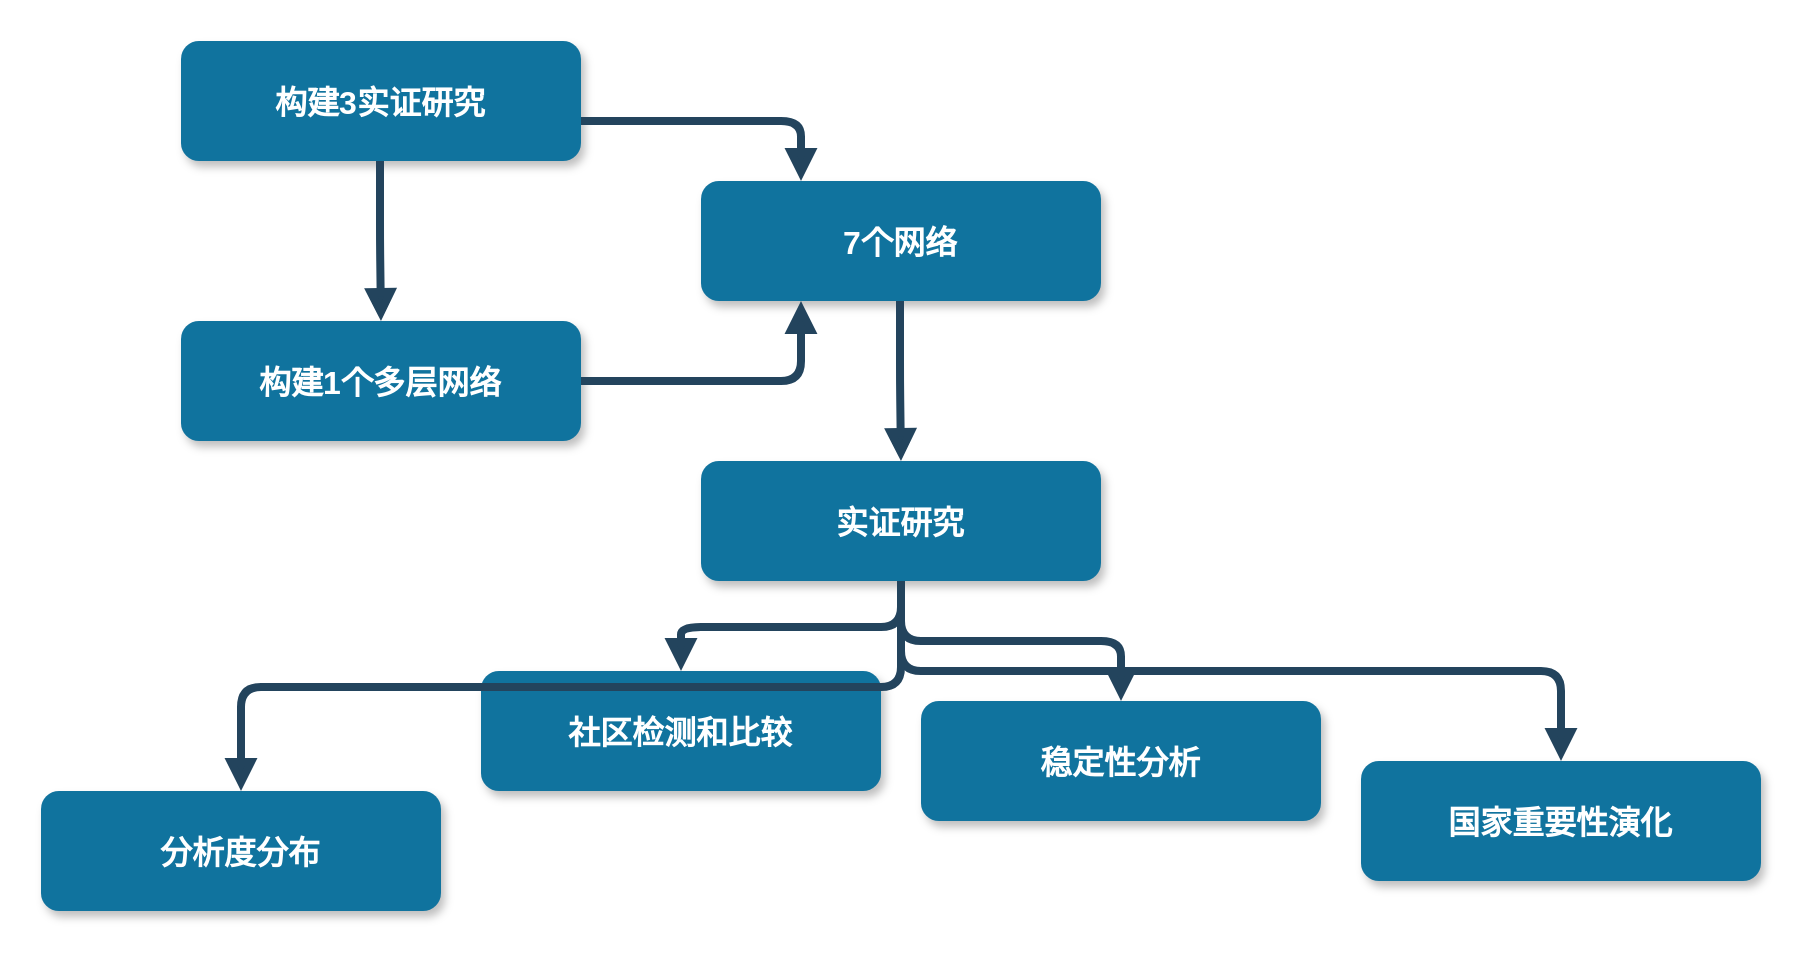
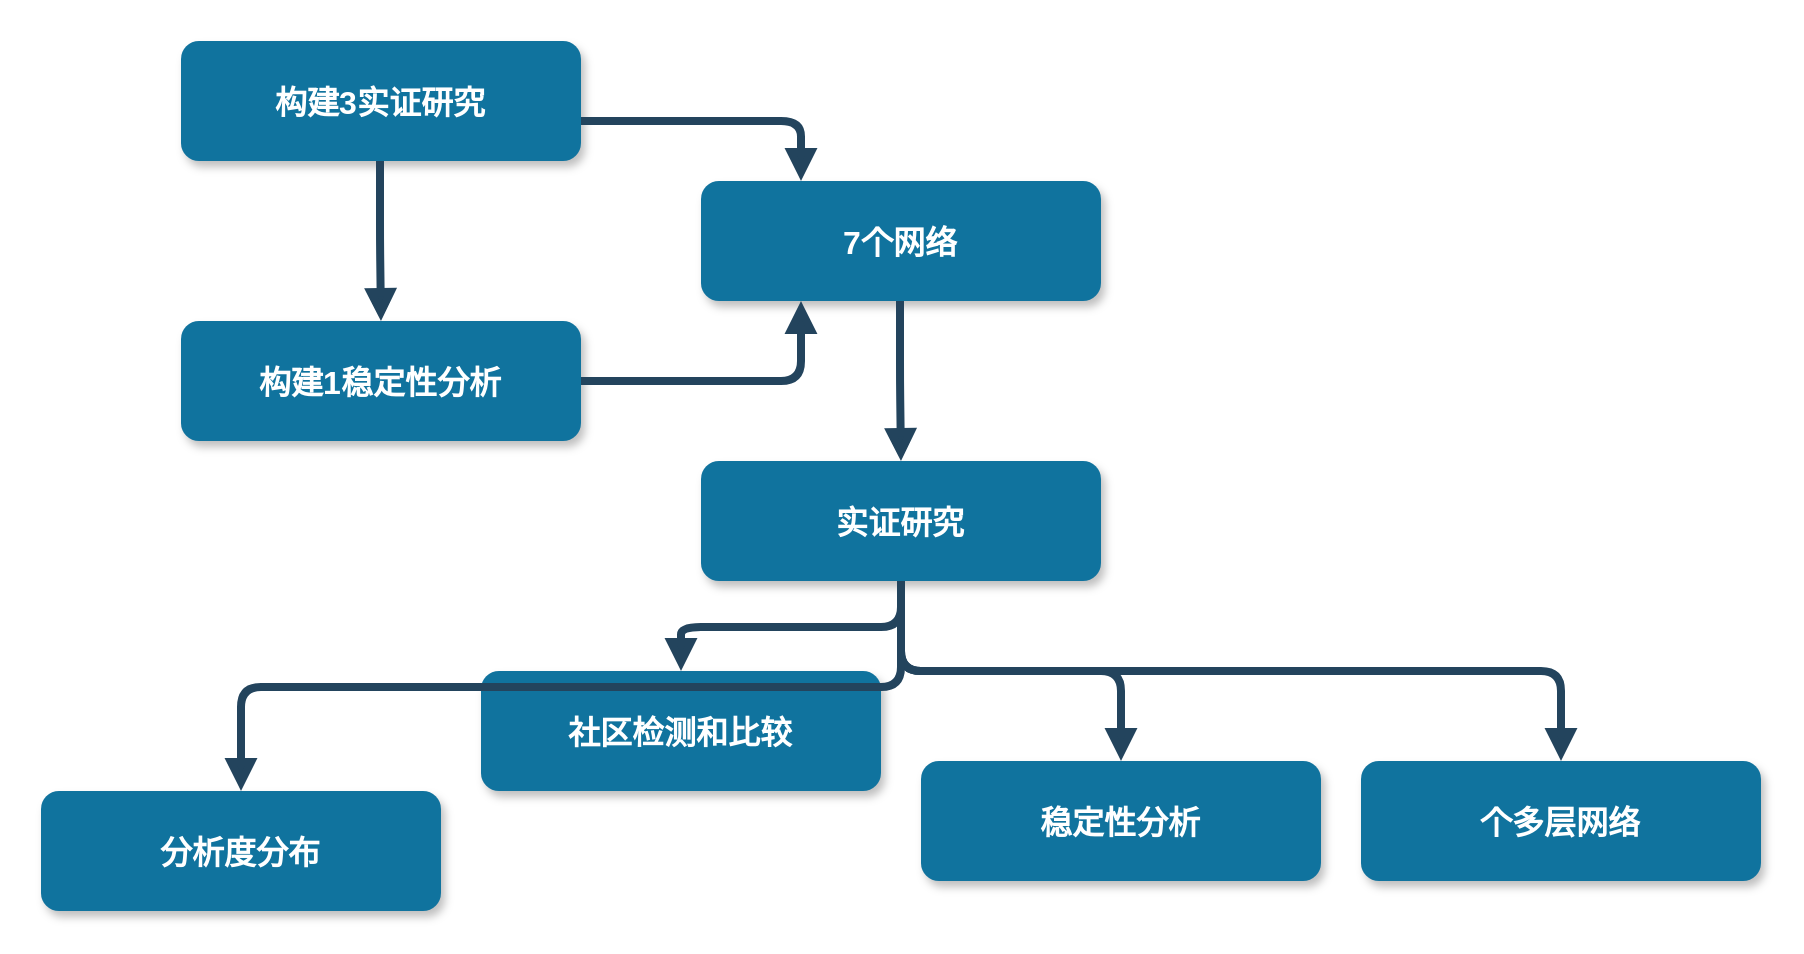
node "构建1个多层网络": label "构建1个多层网络" -> "构建1稳定性分析"
node "稳定性分析": moved (1121, 761) -> (1121, 821)
node "国家重要性演化": label "国家重要性演化" -> "个多层网络"
